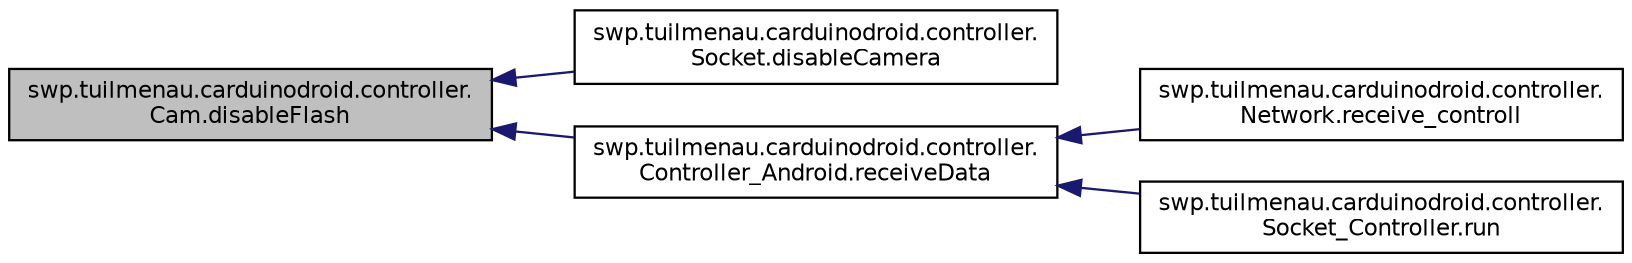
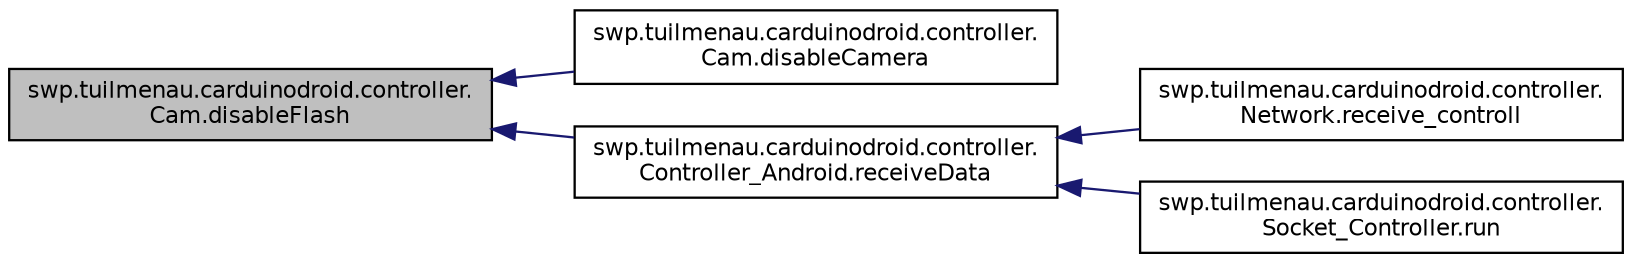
node "swp.tuilmenau.carduinodroid.controller. Socket.disableCamera": label "swp.tuilmenau.carduinodroid.controller. Socket.disableCamera" -> "swp.tuilmenau.carduinodroid.controller. Cam.disableCamera"
